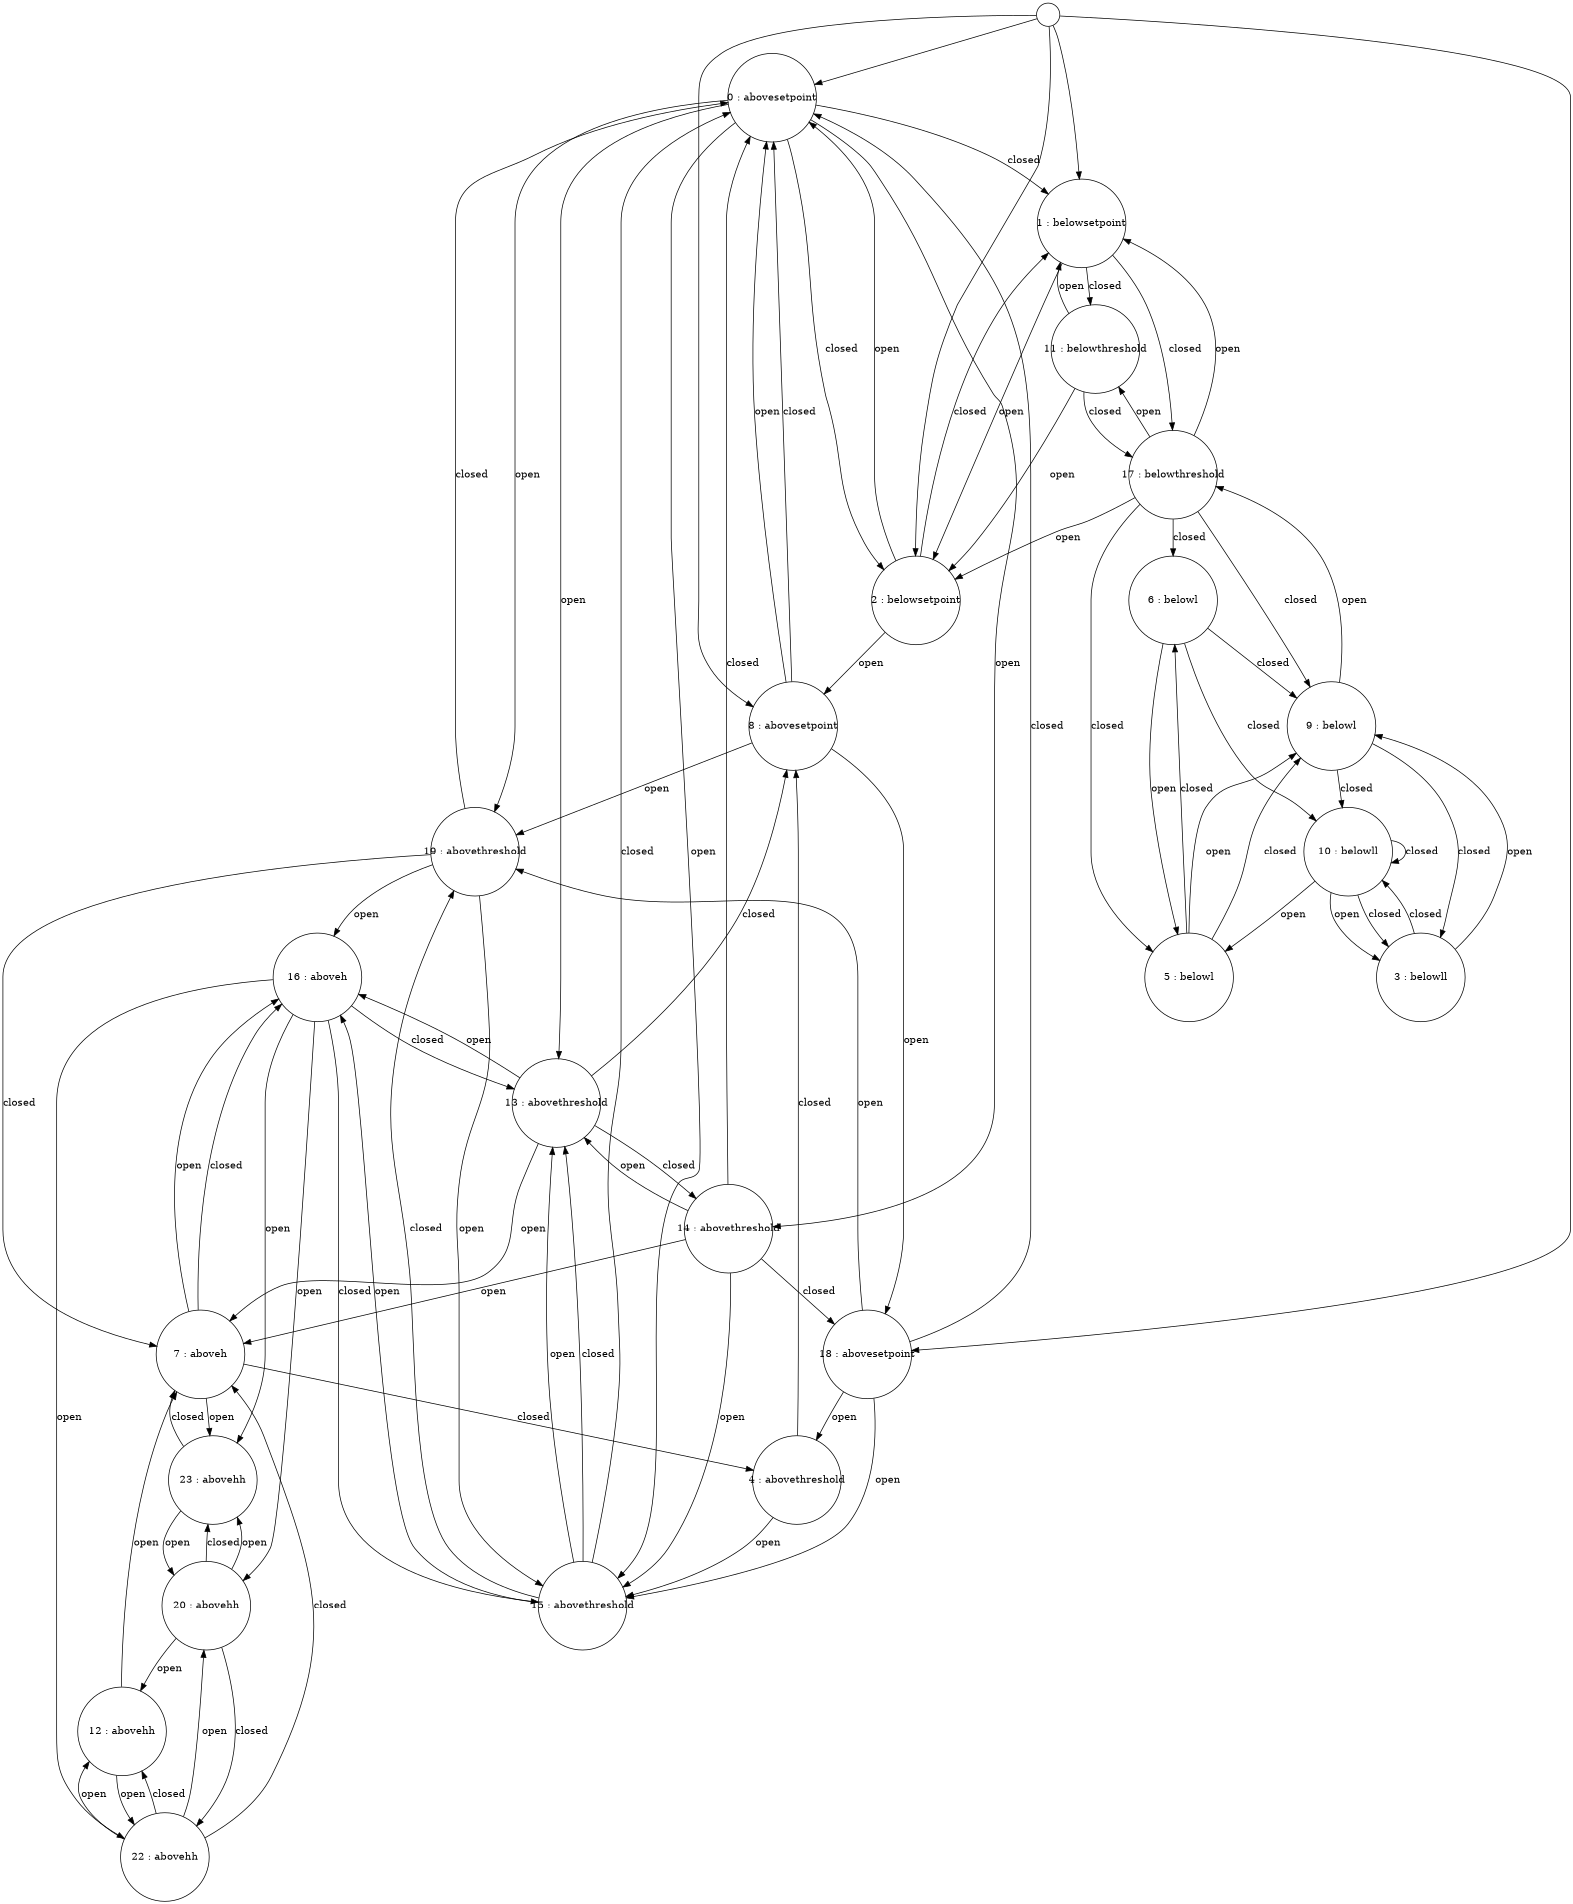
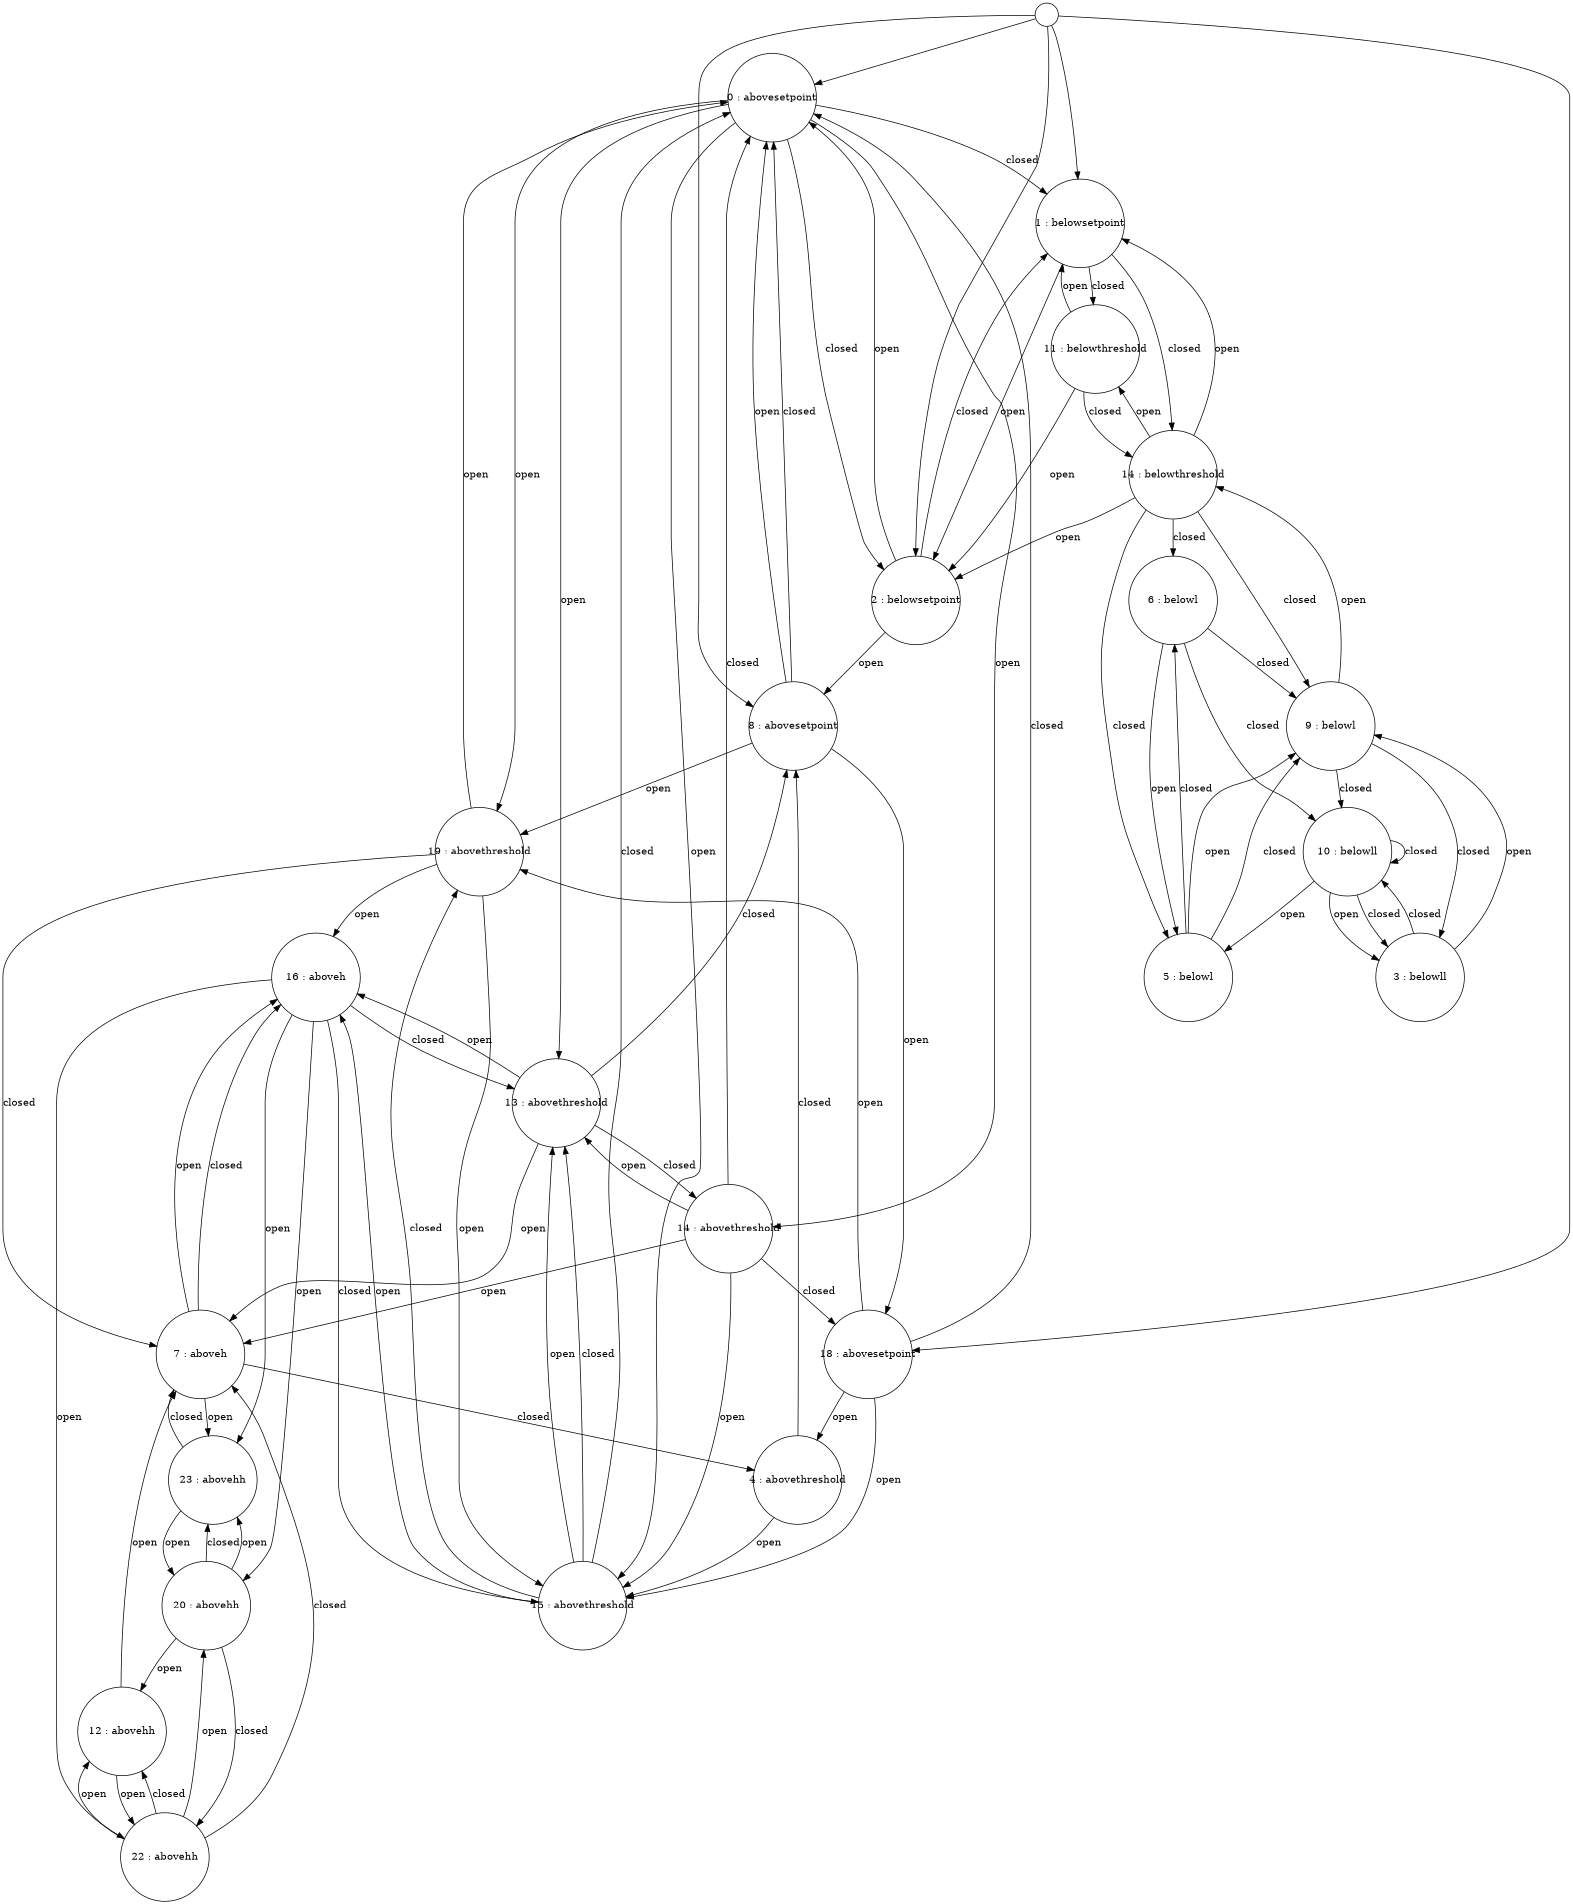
edge "19 : abovethreshold" -> "0 : abovesetpoint": label "closed" -> "open"
node "17 : belowthreshold": label "17 : belowthreshold" -> "14 : belowthreshold"
